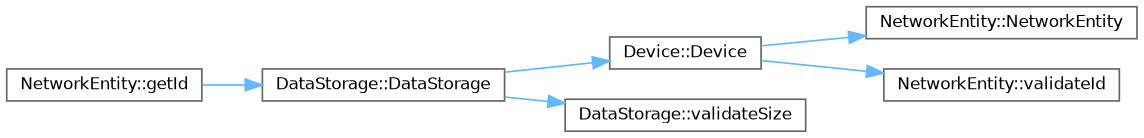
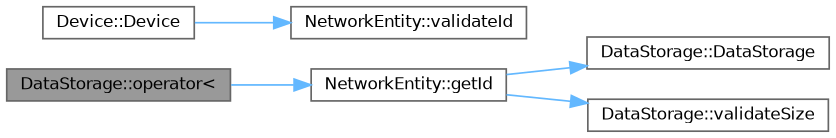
node "NetworkEntity::NetworkEntity": removed
edge "DataStorage::DataStorage" -> "Device::Device": removed
node "DataStorage::operator<": added
edge "DataStorage::DataStorage" -> "DataStorage::validateSize": now "NetworkEntity::getId" -> "DataStorage::validateSize"
